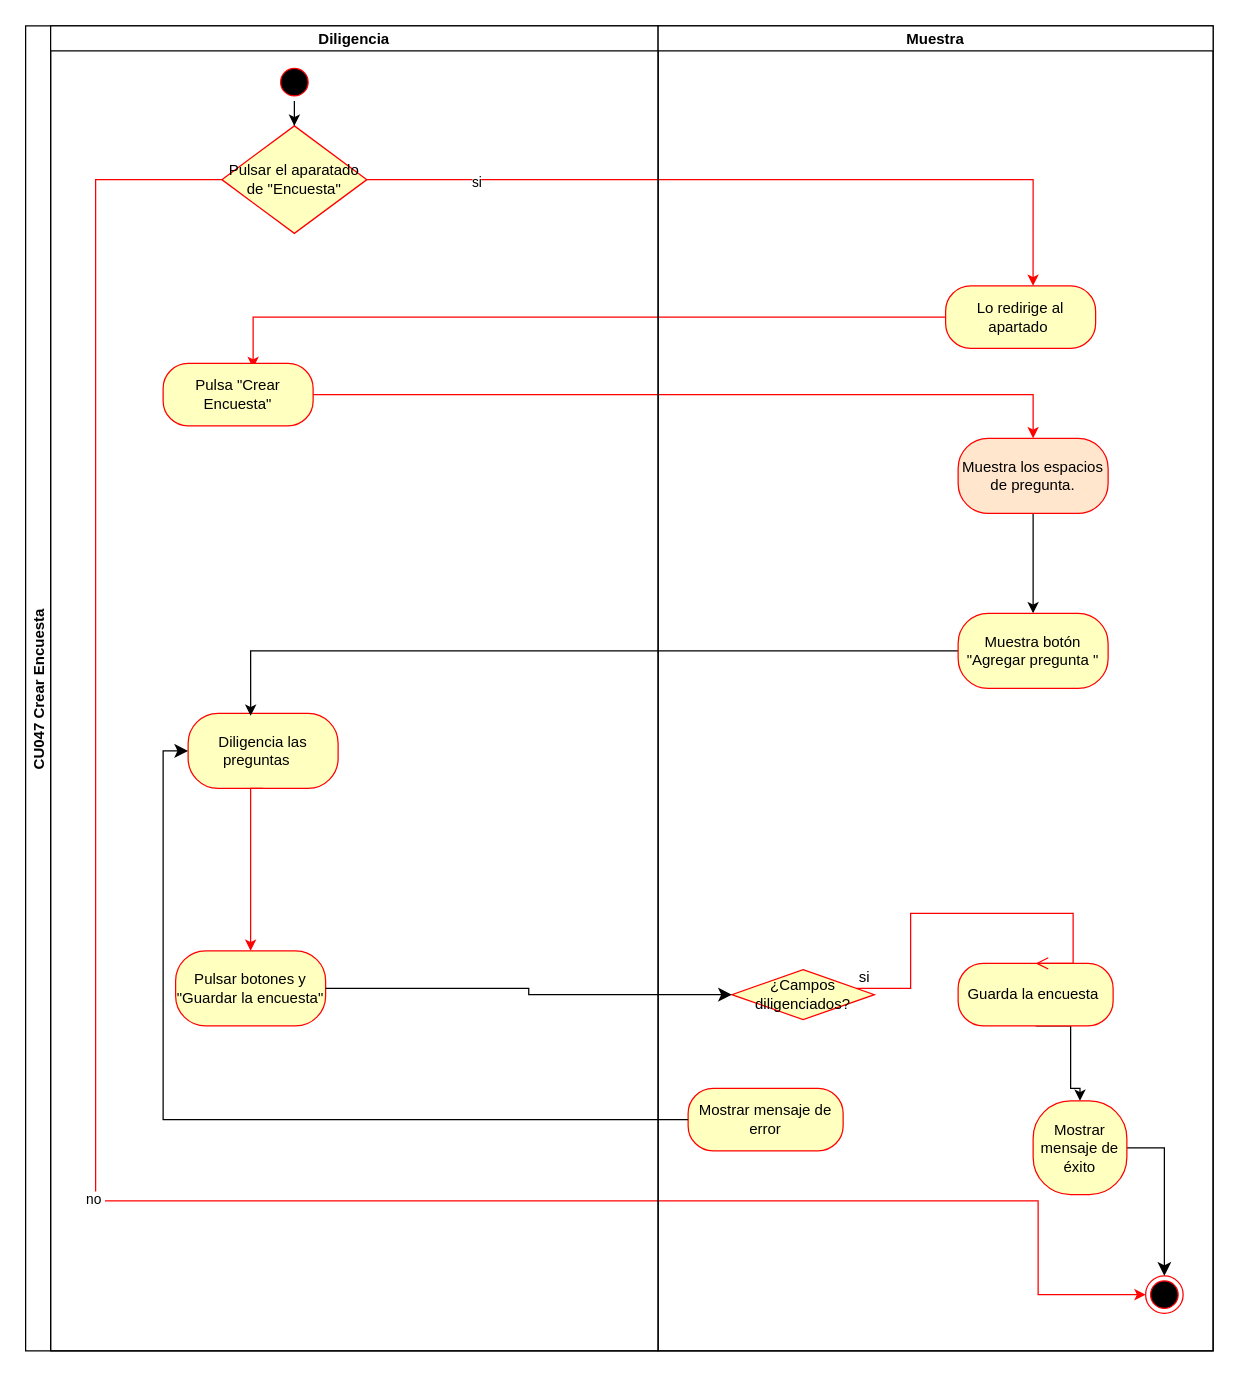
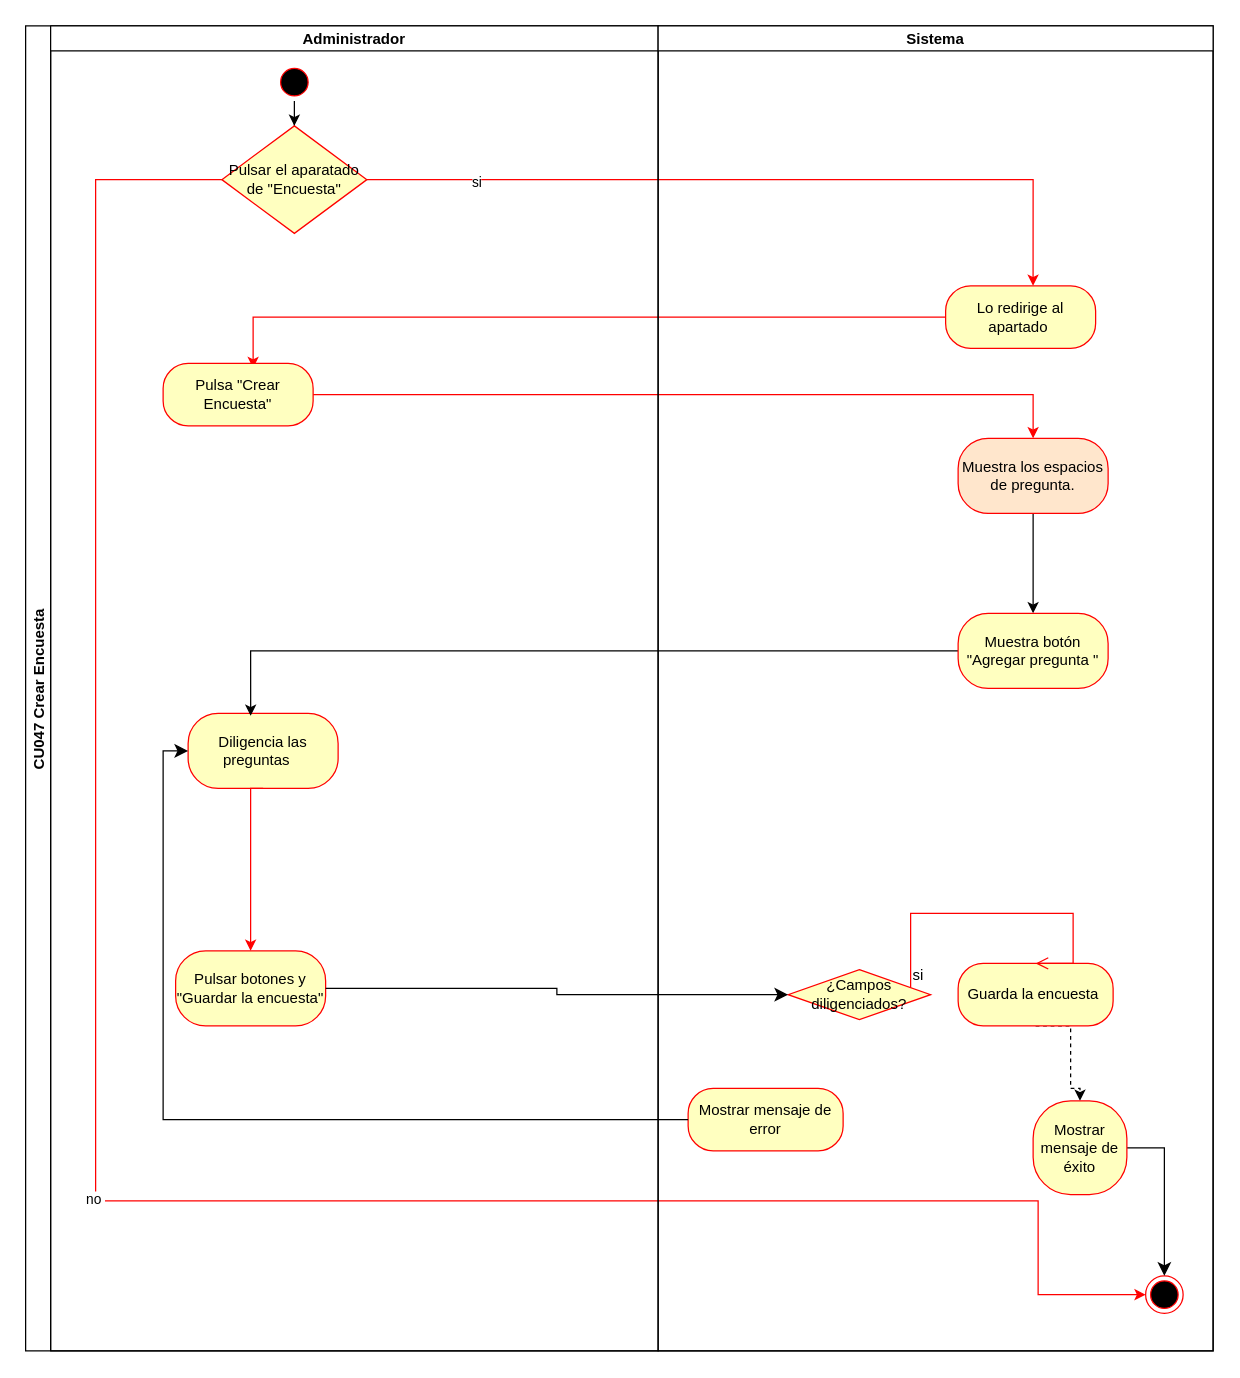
node "Diligencia": label "Diligencia" -> "Administrador"
node "Muestra": label "Muestra" -> "Sistema"
node "¿Campos diligenciados?": moved (803, 994) -> (859, 994)
edge "Guarda la encuesta" -> "Mostrar mensaje de éxito": style solid -> dashed
